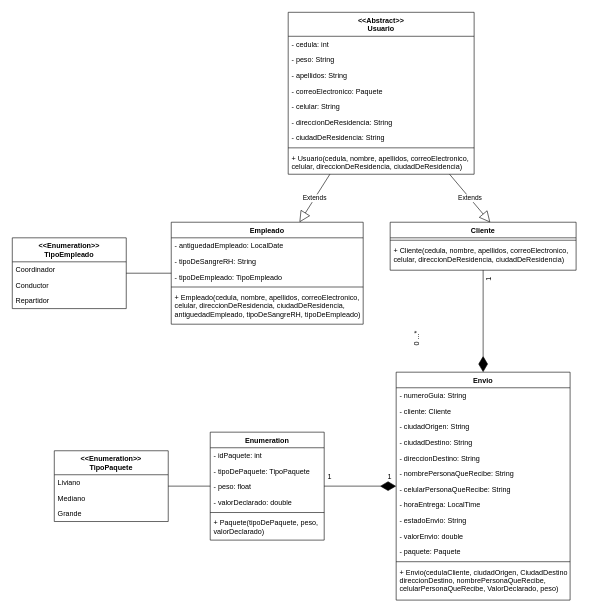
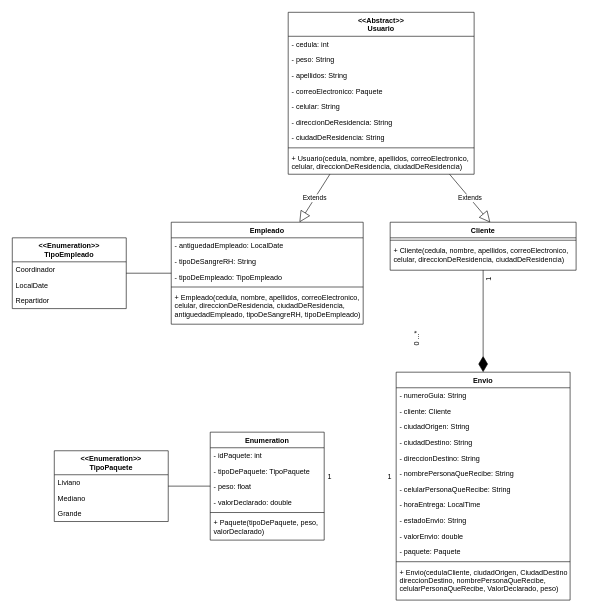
node "Conductor": label "Conductor" -> "LocalDate"
edge "Enumeration" -> "Envio": removed
